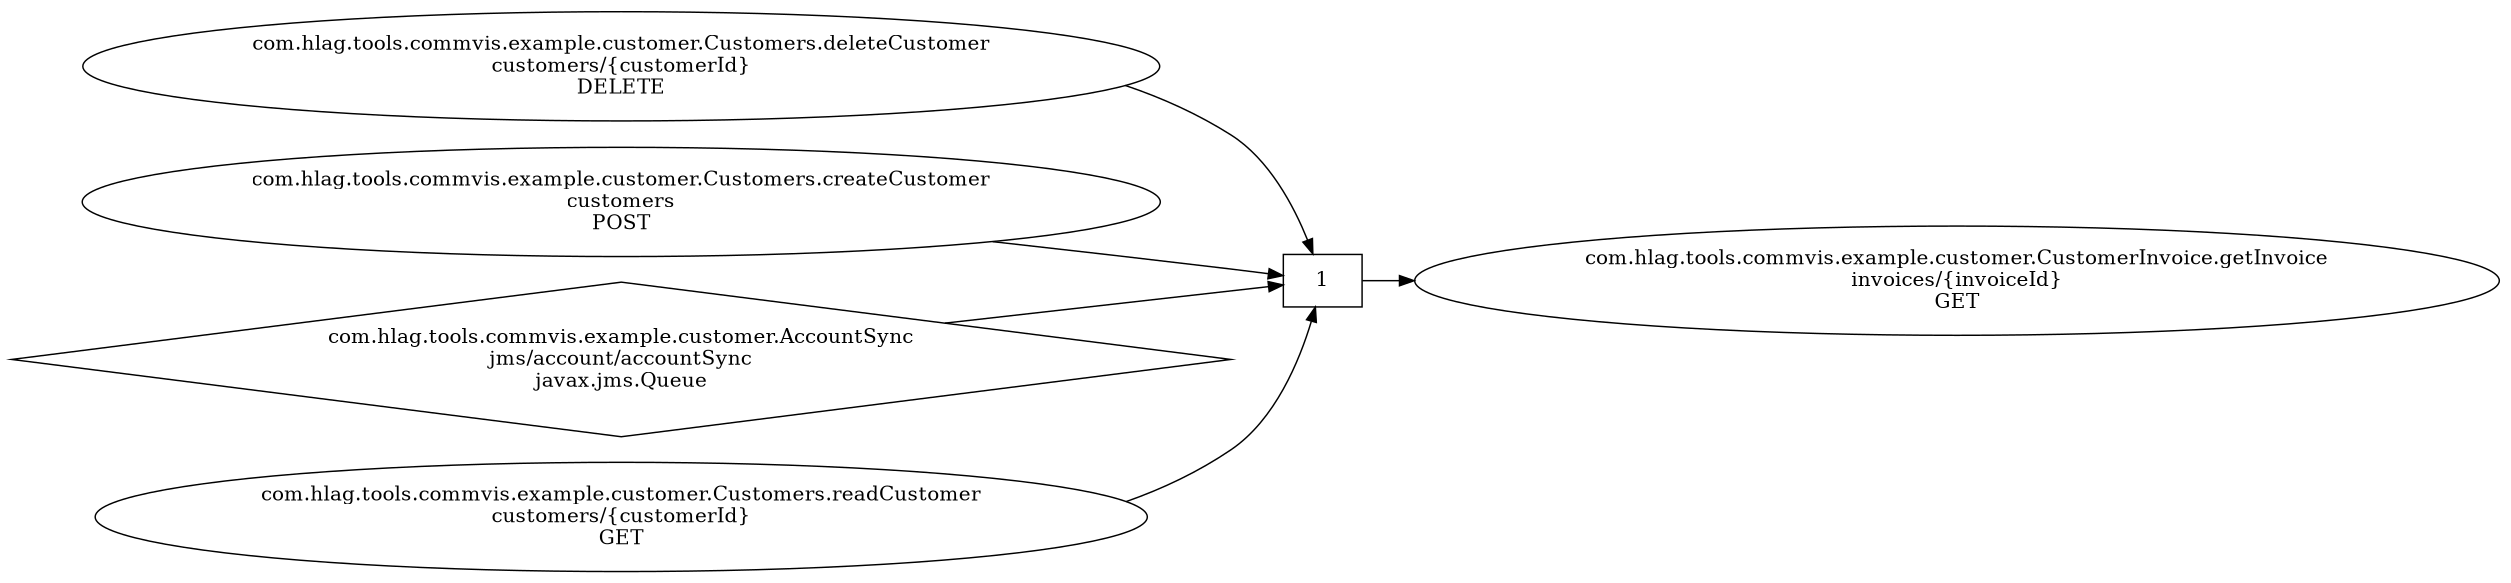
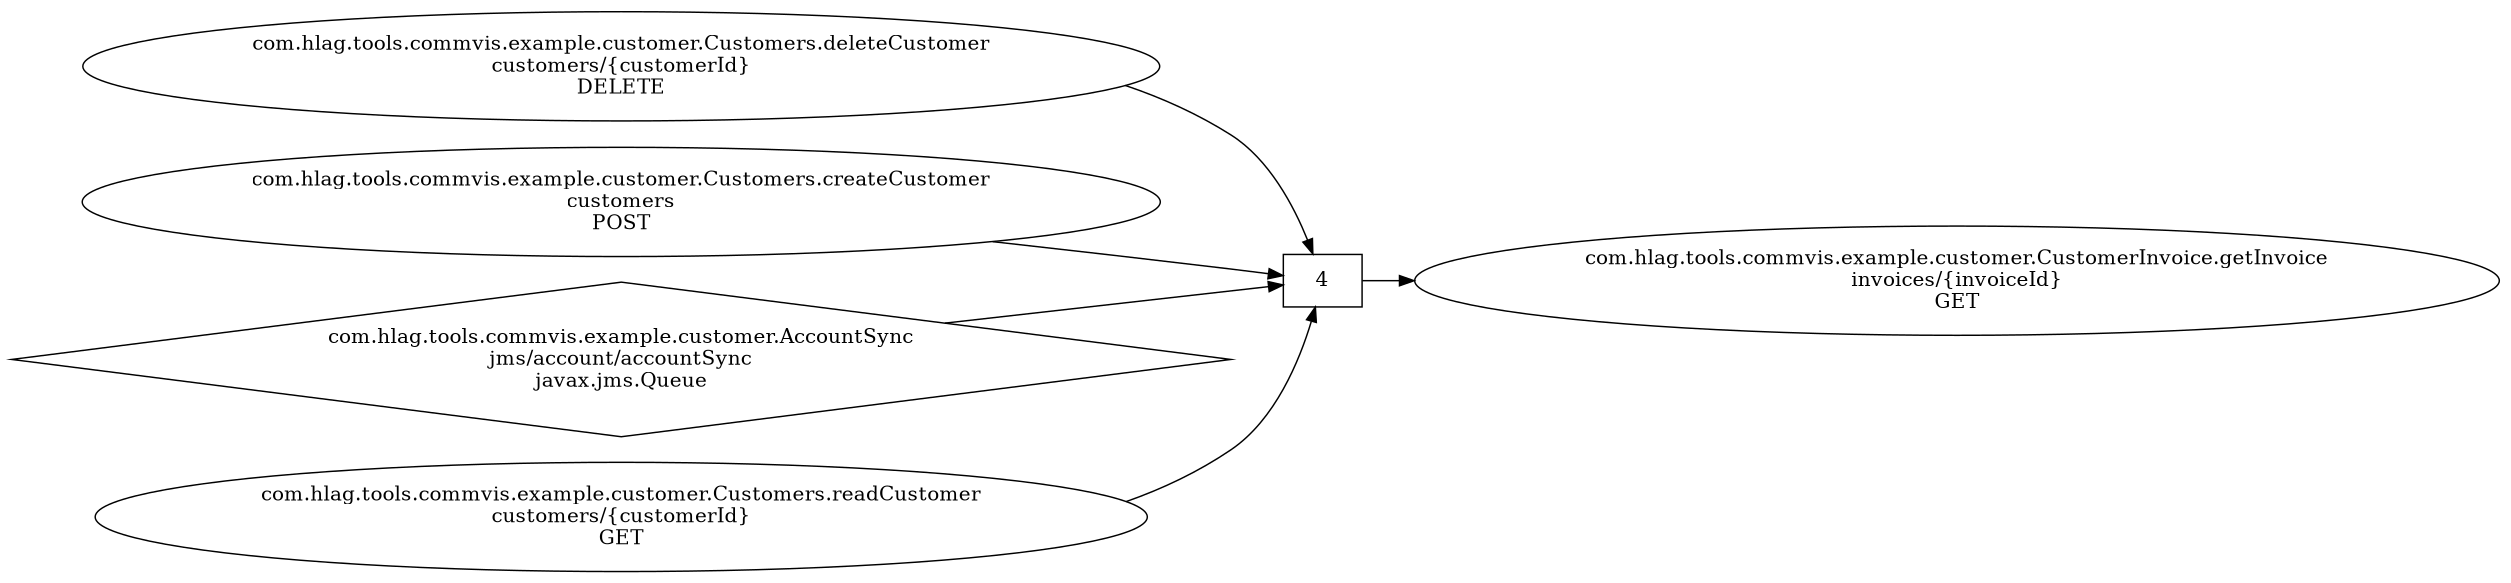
node "1": label "1" -> "4"
